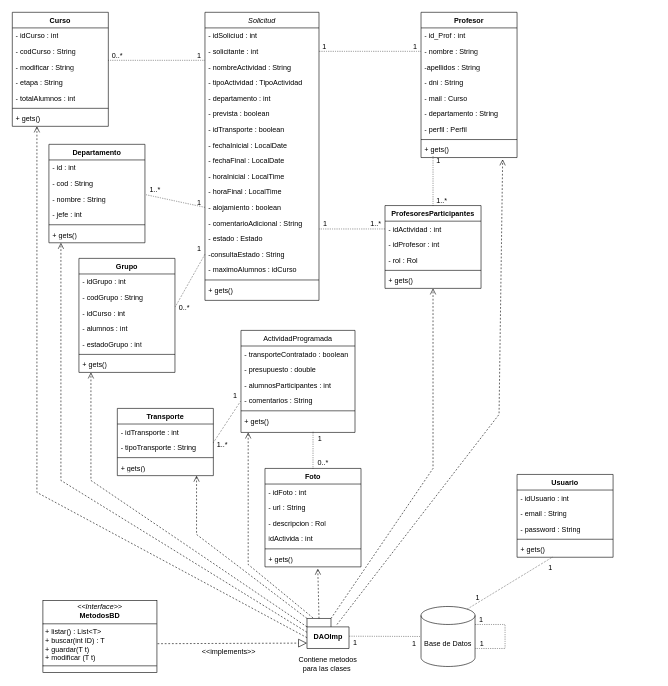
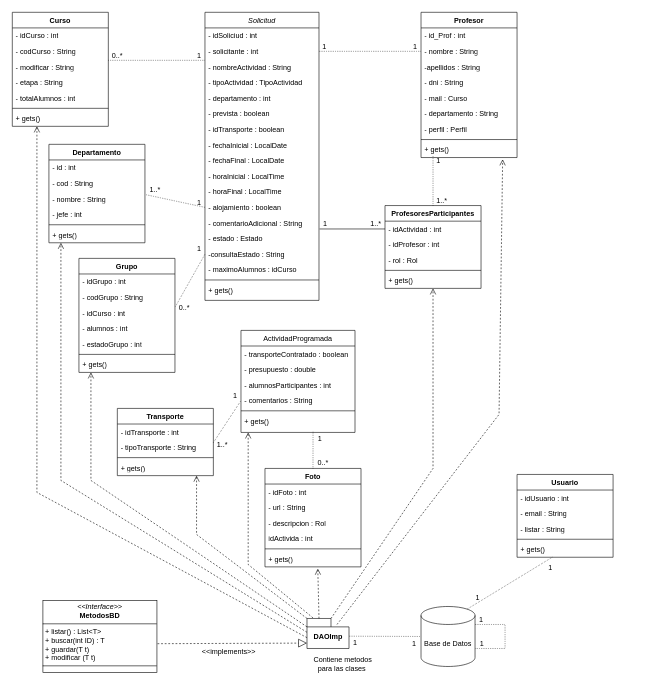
edge "- idActividad : int" -- "- estado : Estado": style dashed -> solid
node "- password : String": label "- password : String" -> "- listar : String"
node "Contiene metodos para las clases": moved (328, 664) -> (343, 664)
